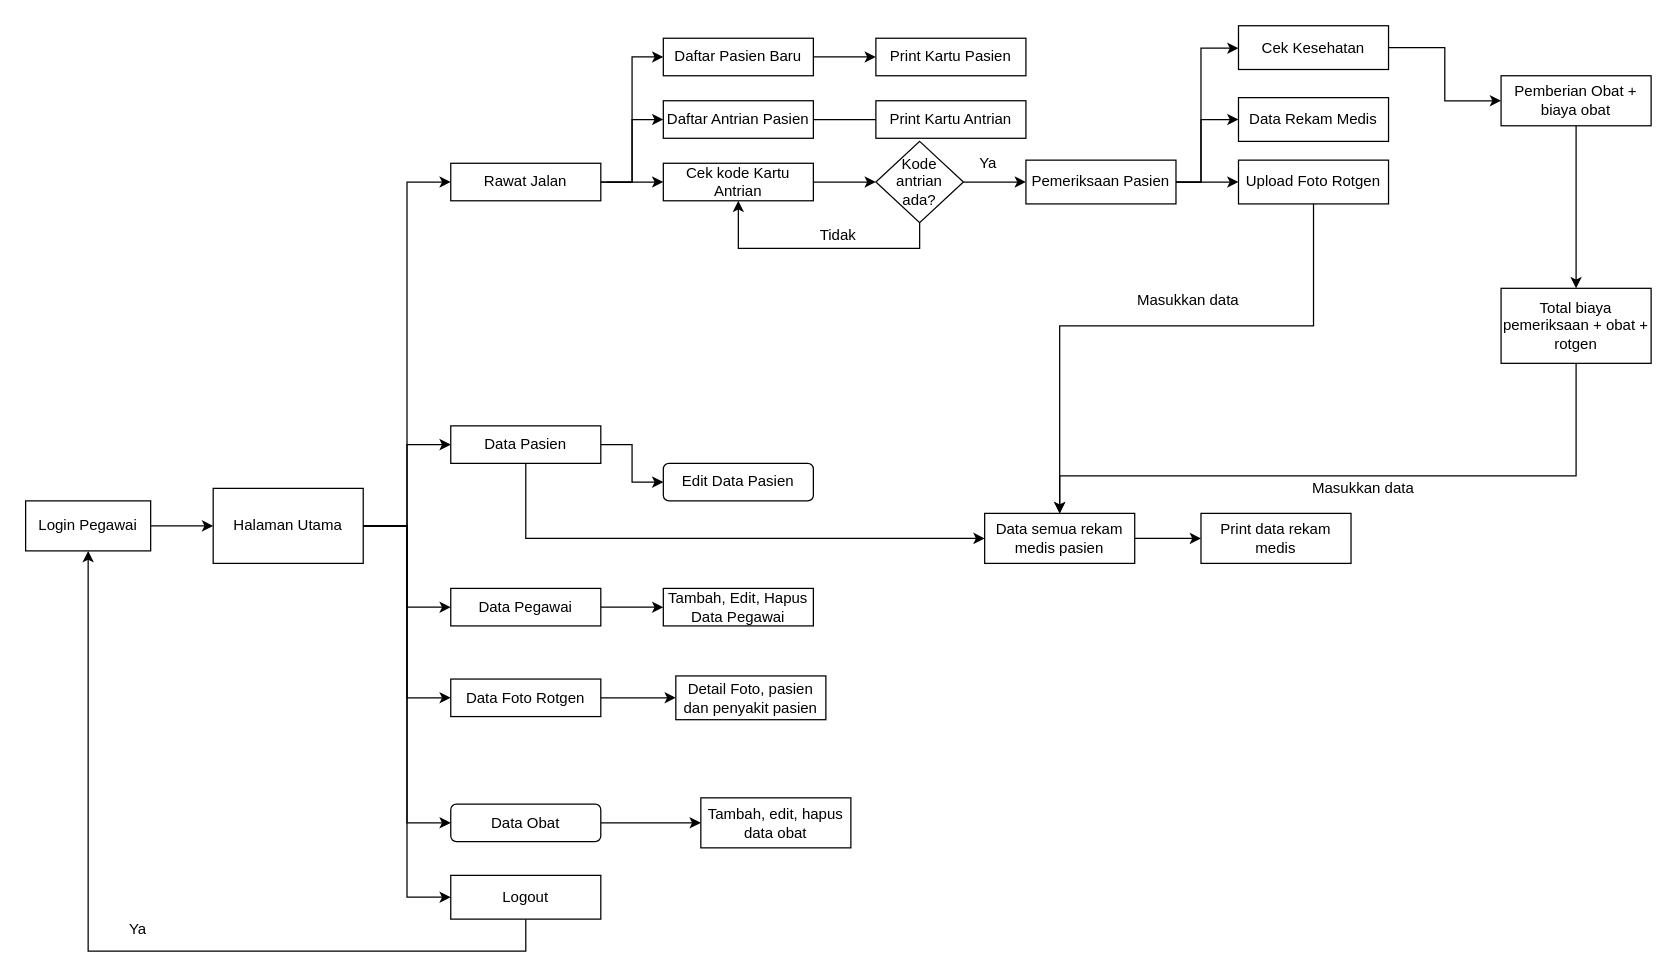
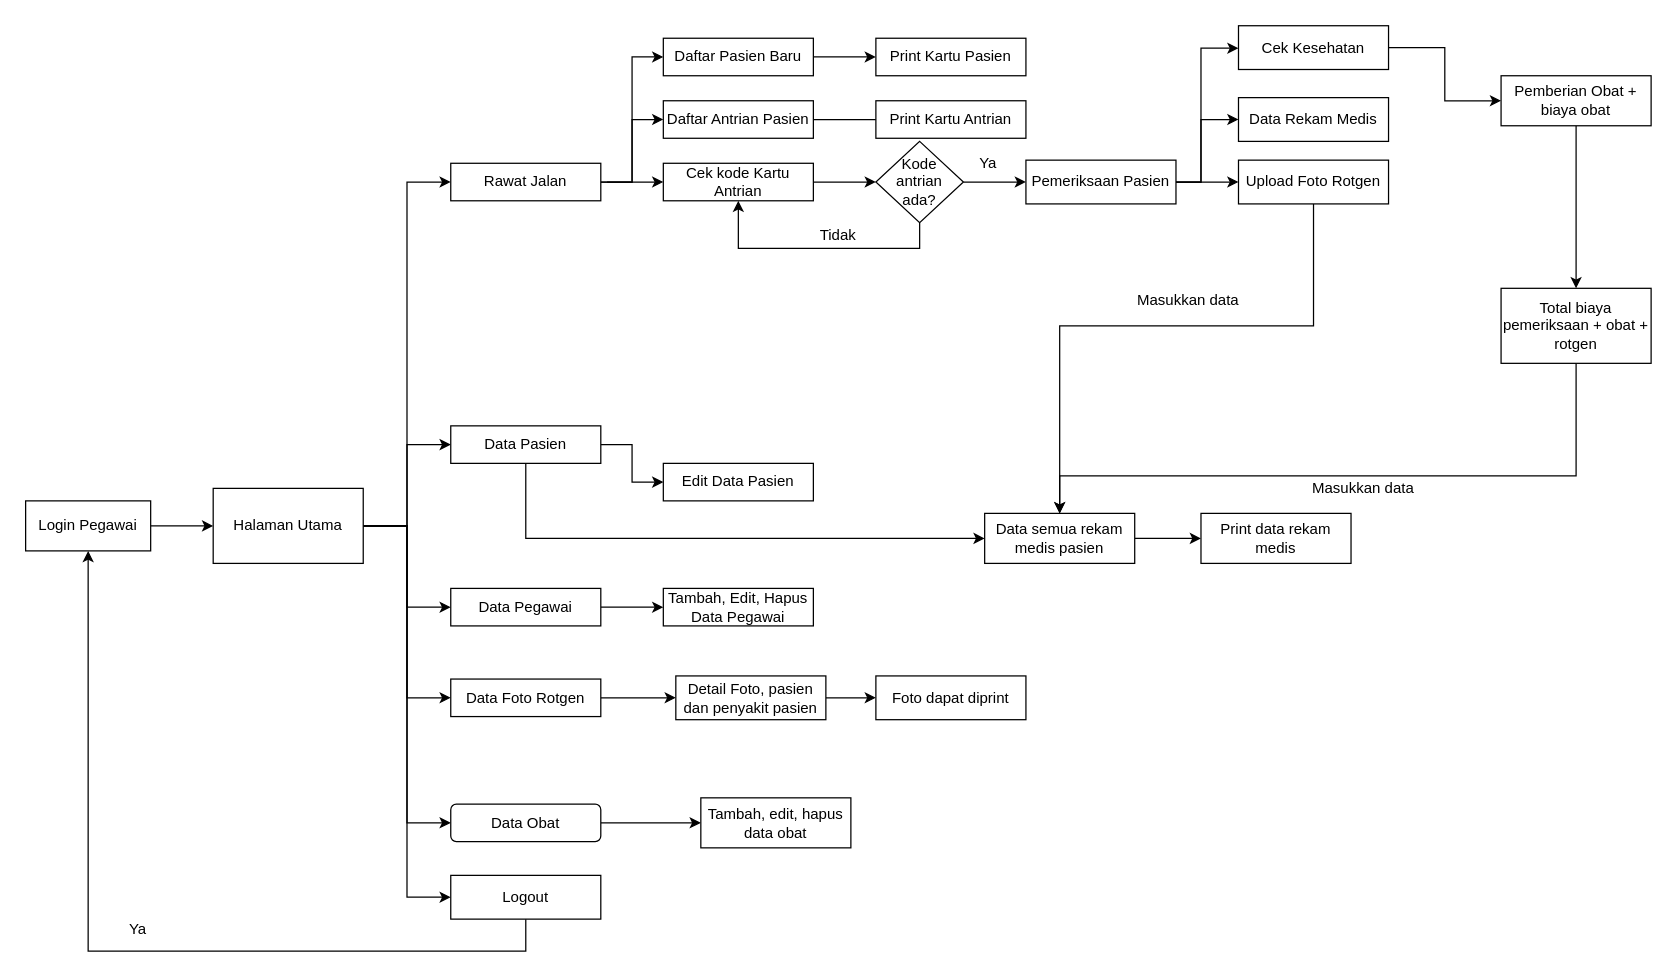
node "Edit Data Pasien": shape rounded rectangle -> rectangle
edge "Detail Foto, pasien dan penyakit pasien" -> "Foto dapat diprint": added
node "Foto dapat diprint": added
